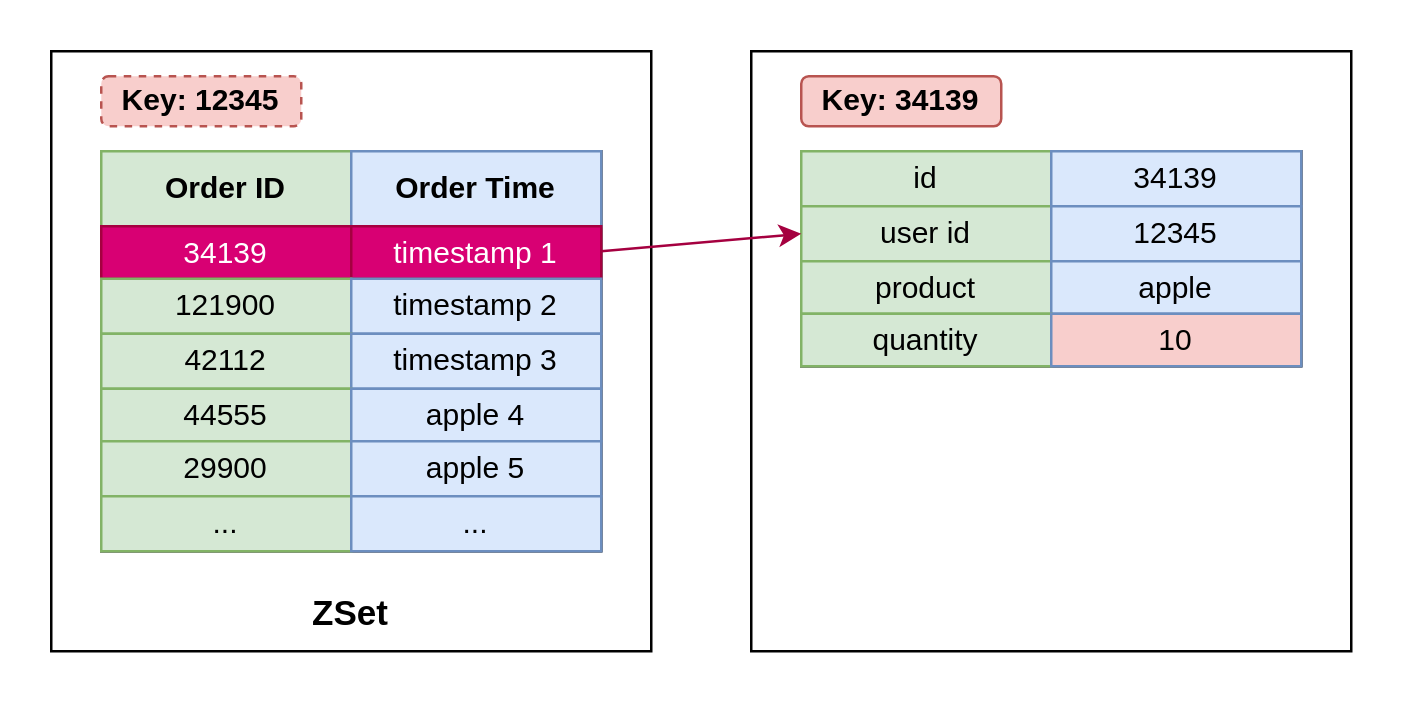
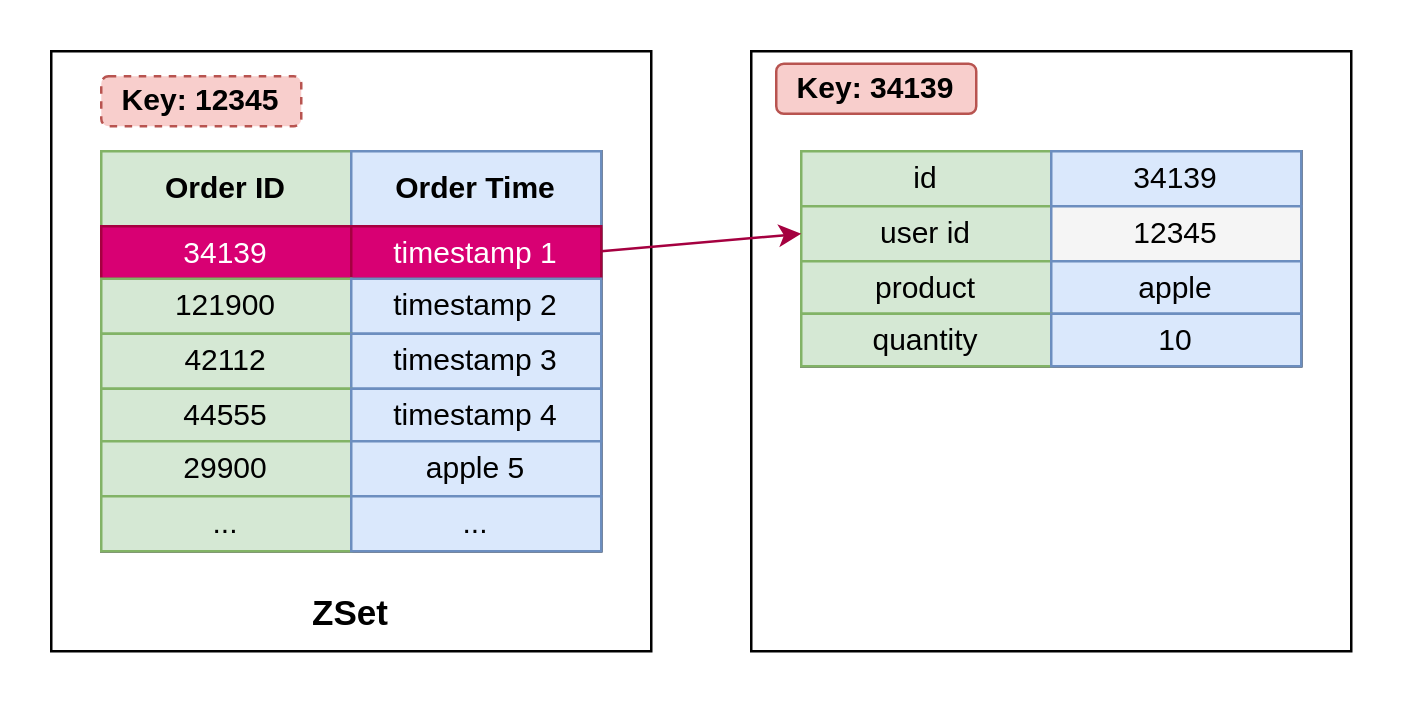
node "Key: 34139": moved (901, 101) -> (876, 89)
node "12345": fillcolor #dae8fc -> #f5f5f5
node "10": fillcolor #f8cecc -> #dae8fc
node "apple 4": label "apple 4" -> "timestamp 4"
